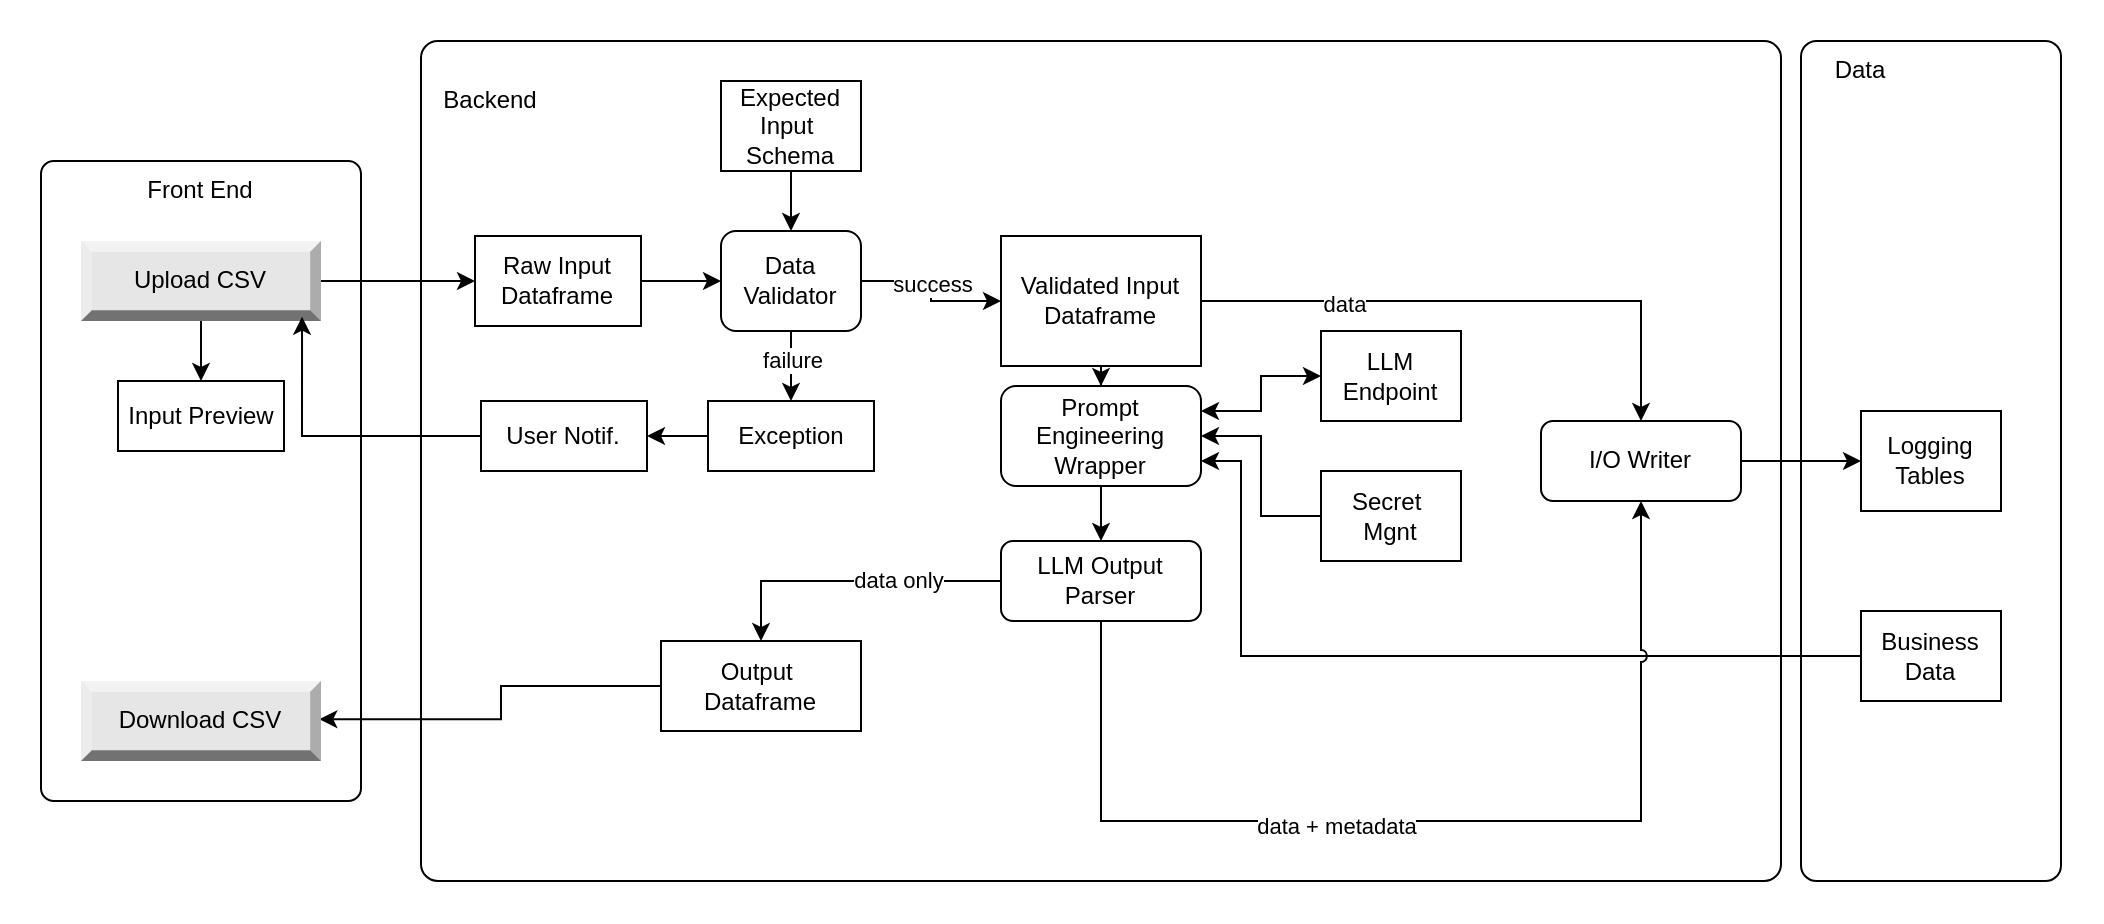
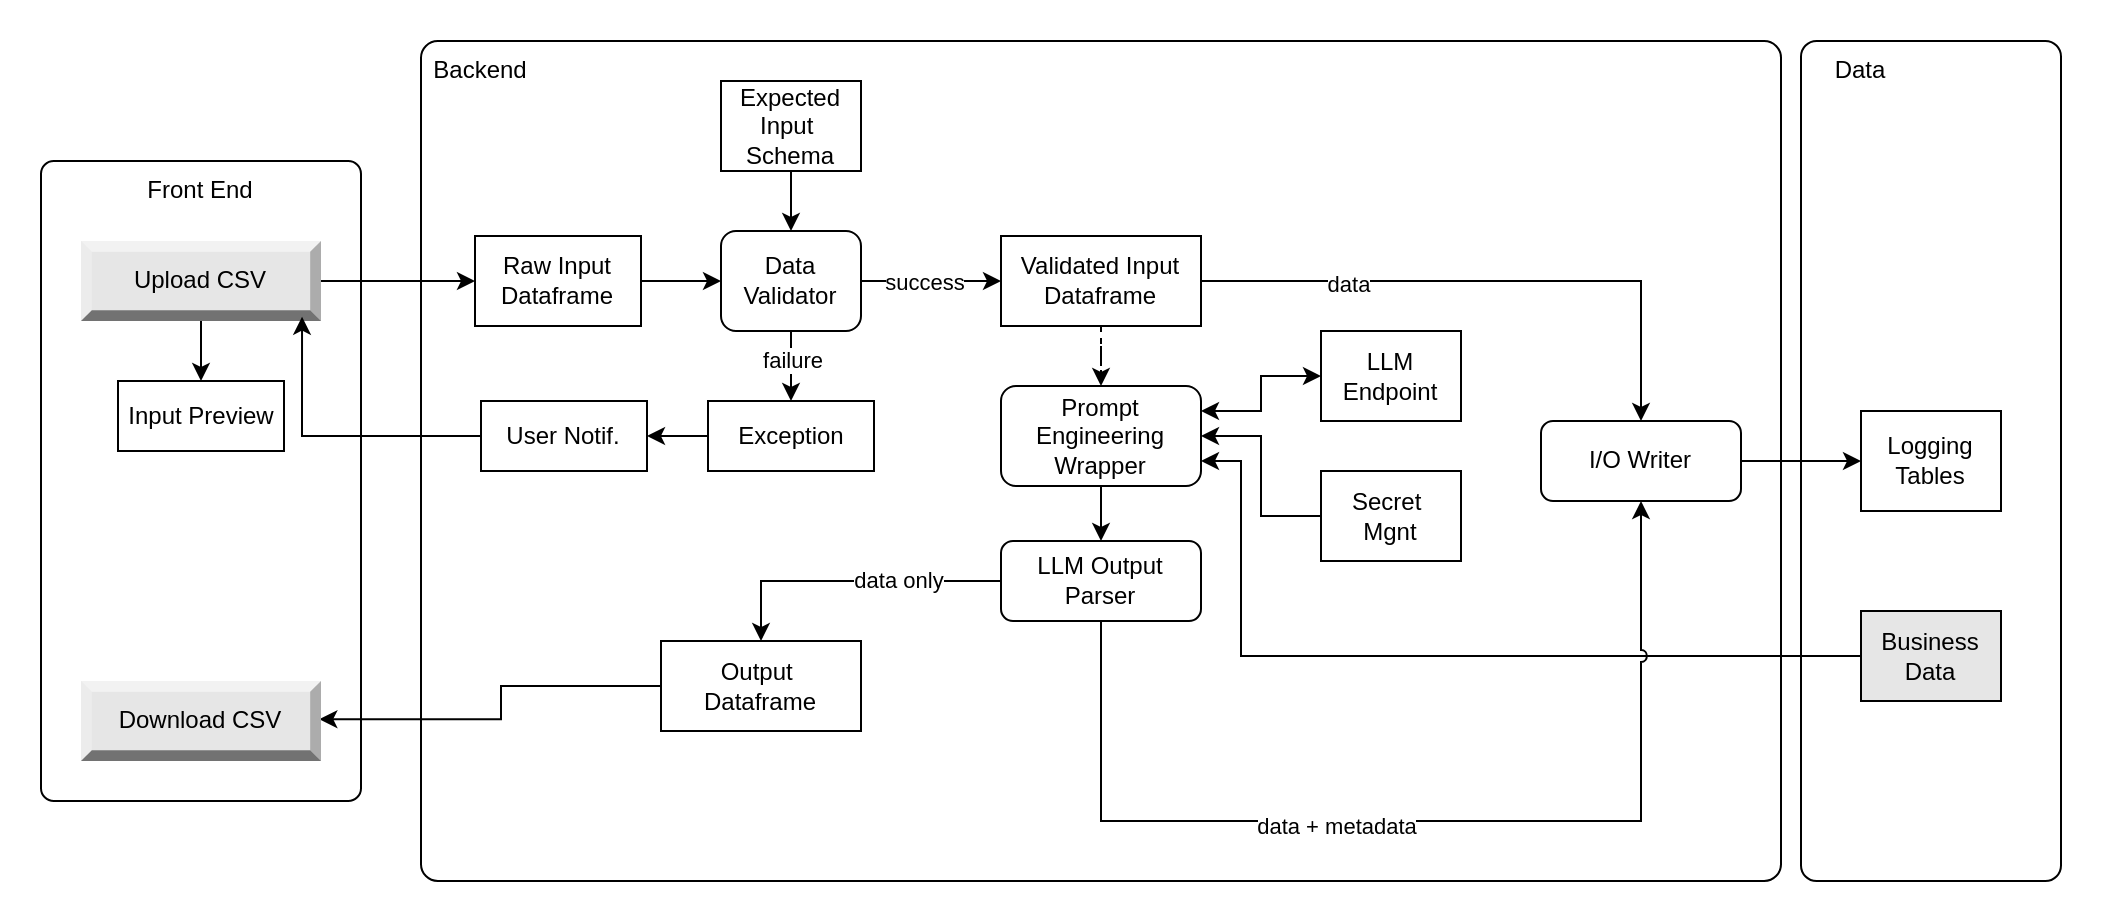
node "Backend": moved (491, 101) -> (481, 71)
node "Validated Input Dataframe": size 200x130 -> 200x90
node "Business Data": fillcolor #ffffff -> #e6e6e6
